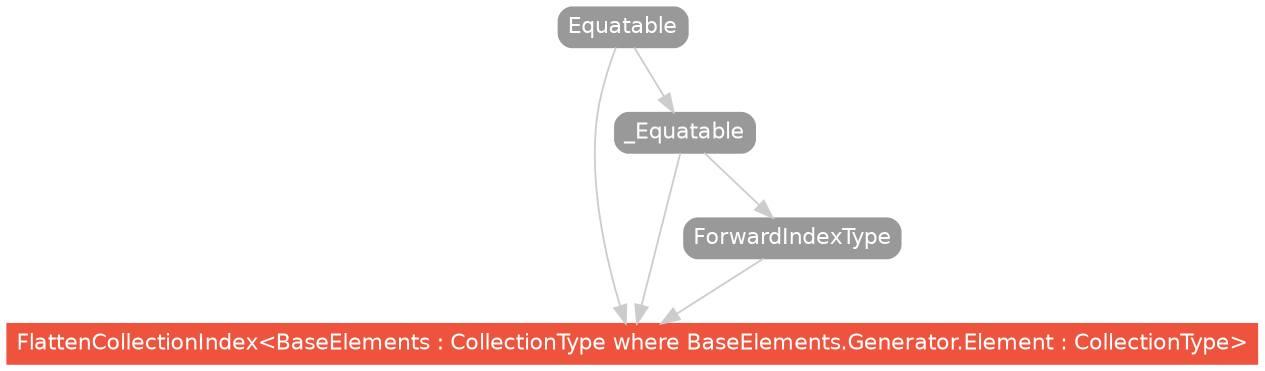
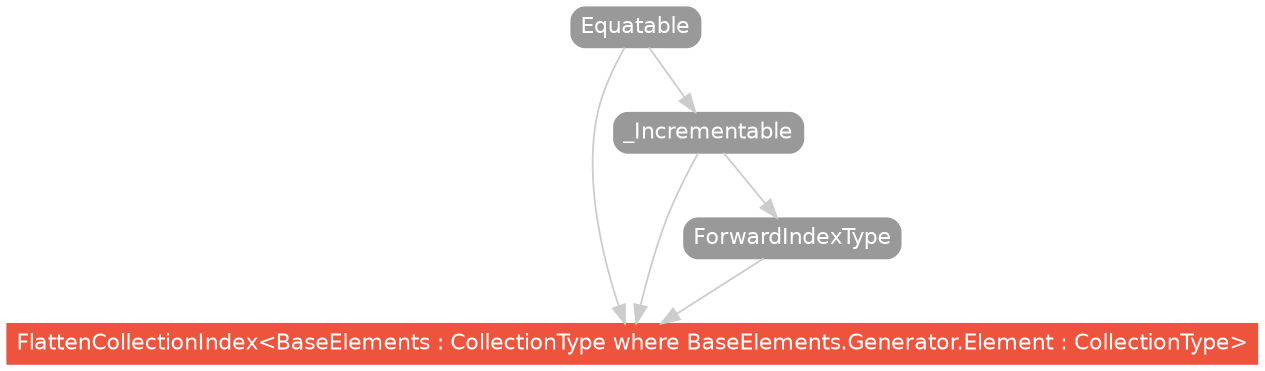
node "_Equatable": label "_Equatable" -> "_Incrementable"
